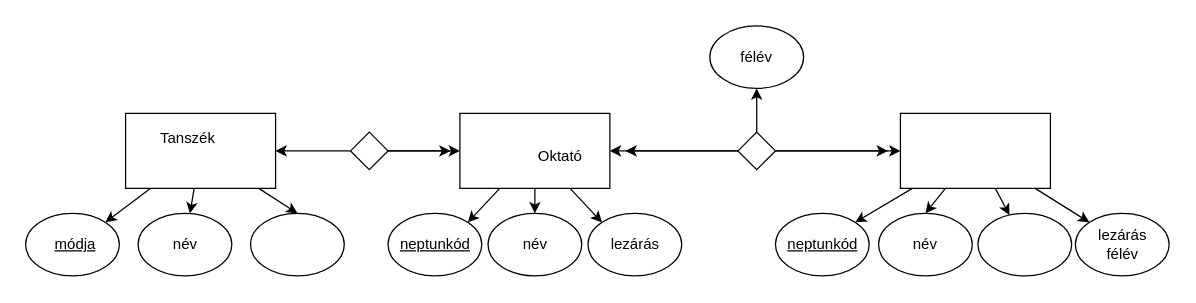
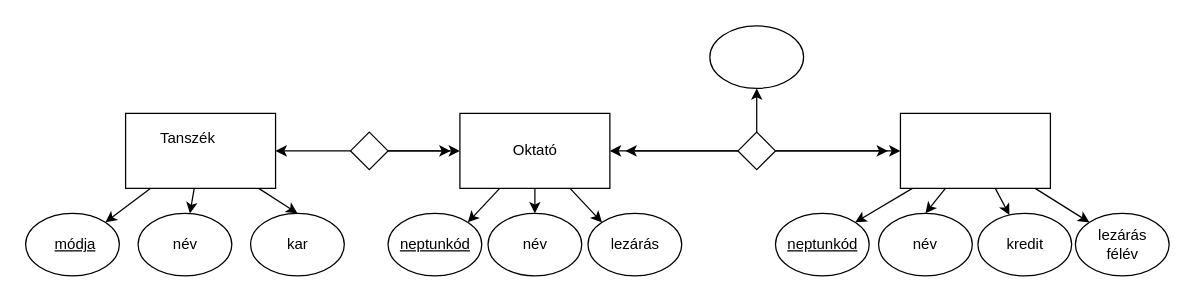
node "félév": removed
node "Oktató": moved (560, 157) -> (535, 151)
node "kar": added
node "kredit": added
